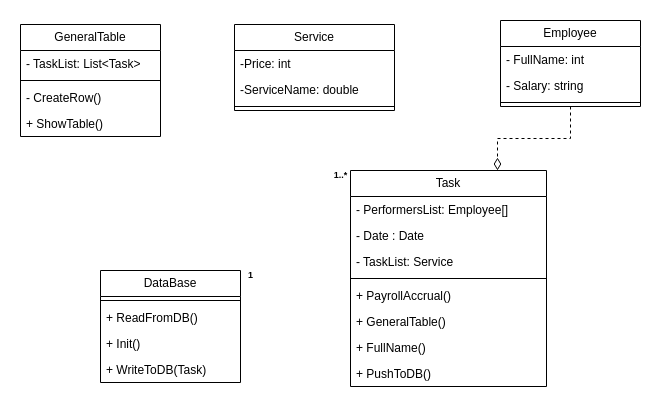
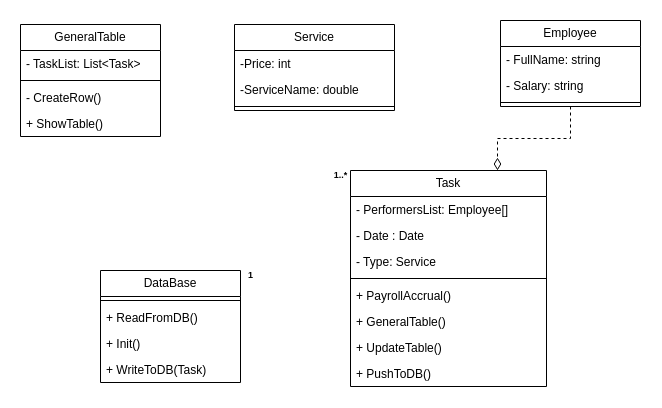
node "- FullName: int": label "- FullName: int" -> "- FullName: string"
node "- TaskList: Service": label "- TaskList: Service" -> "- Type: Service"
node "+ FullName()": label "+ FullName()" -> "+ UpdateTable()"
